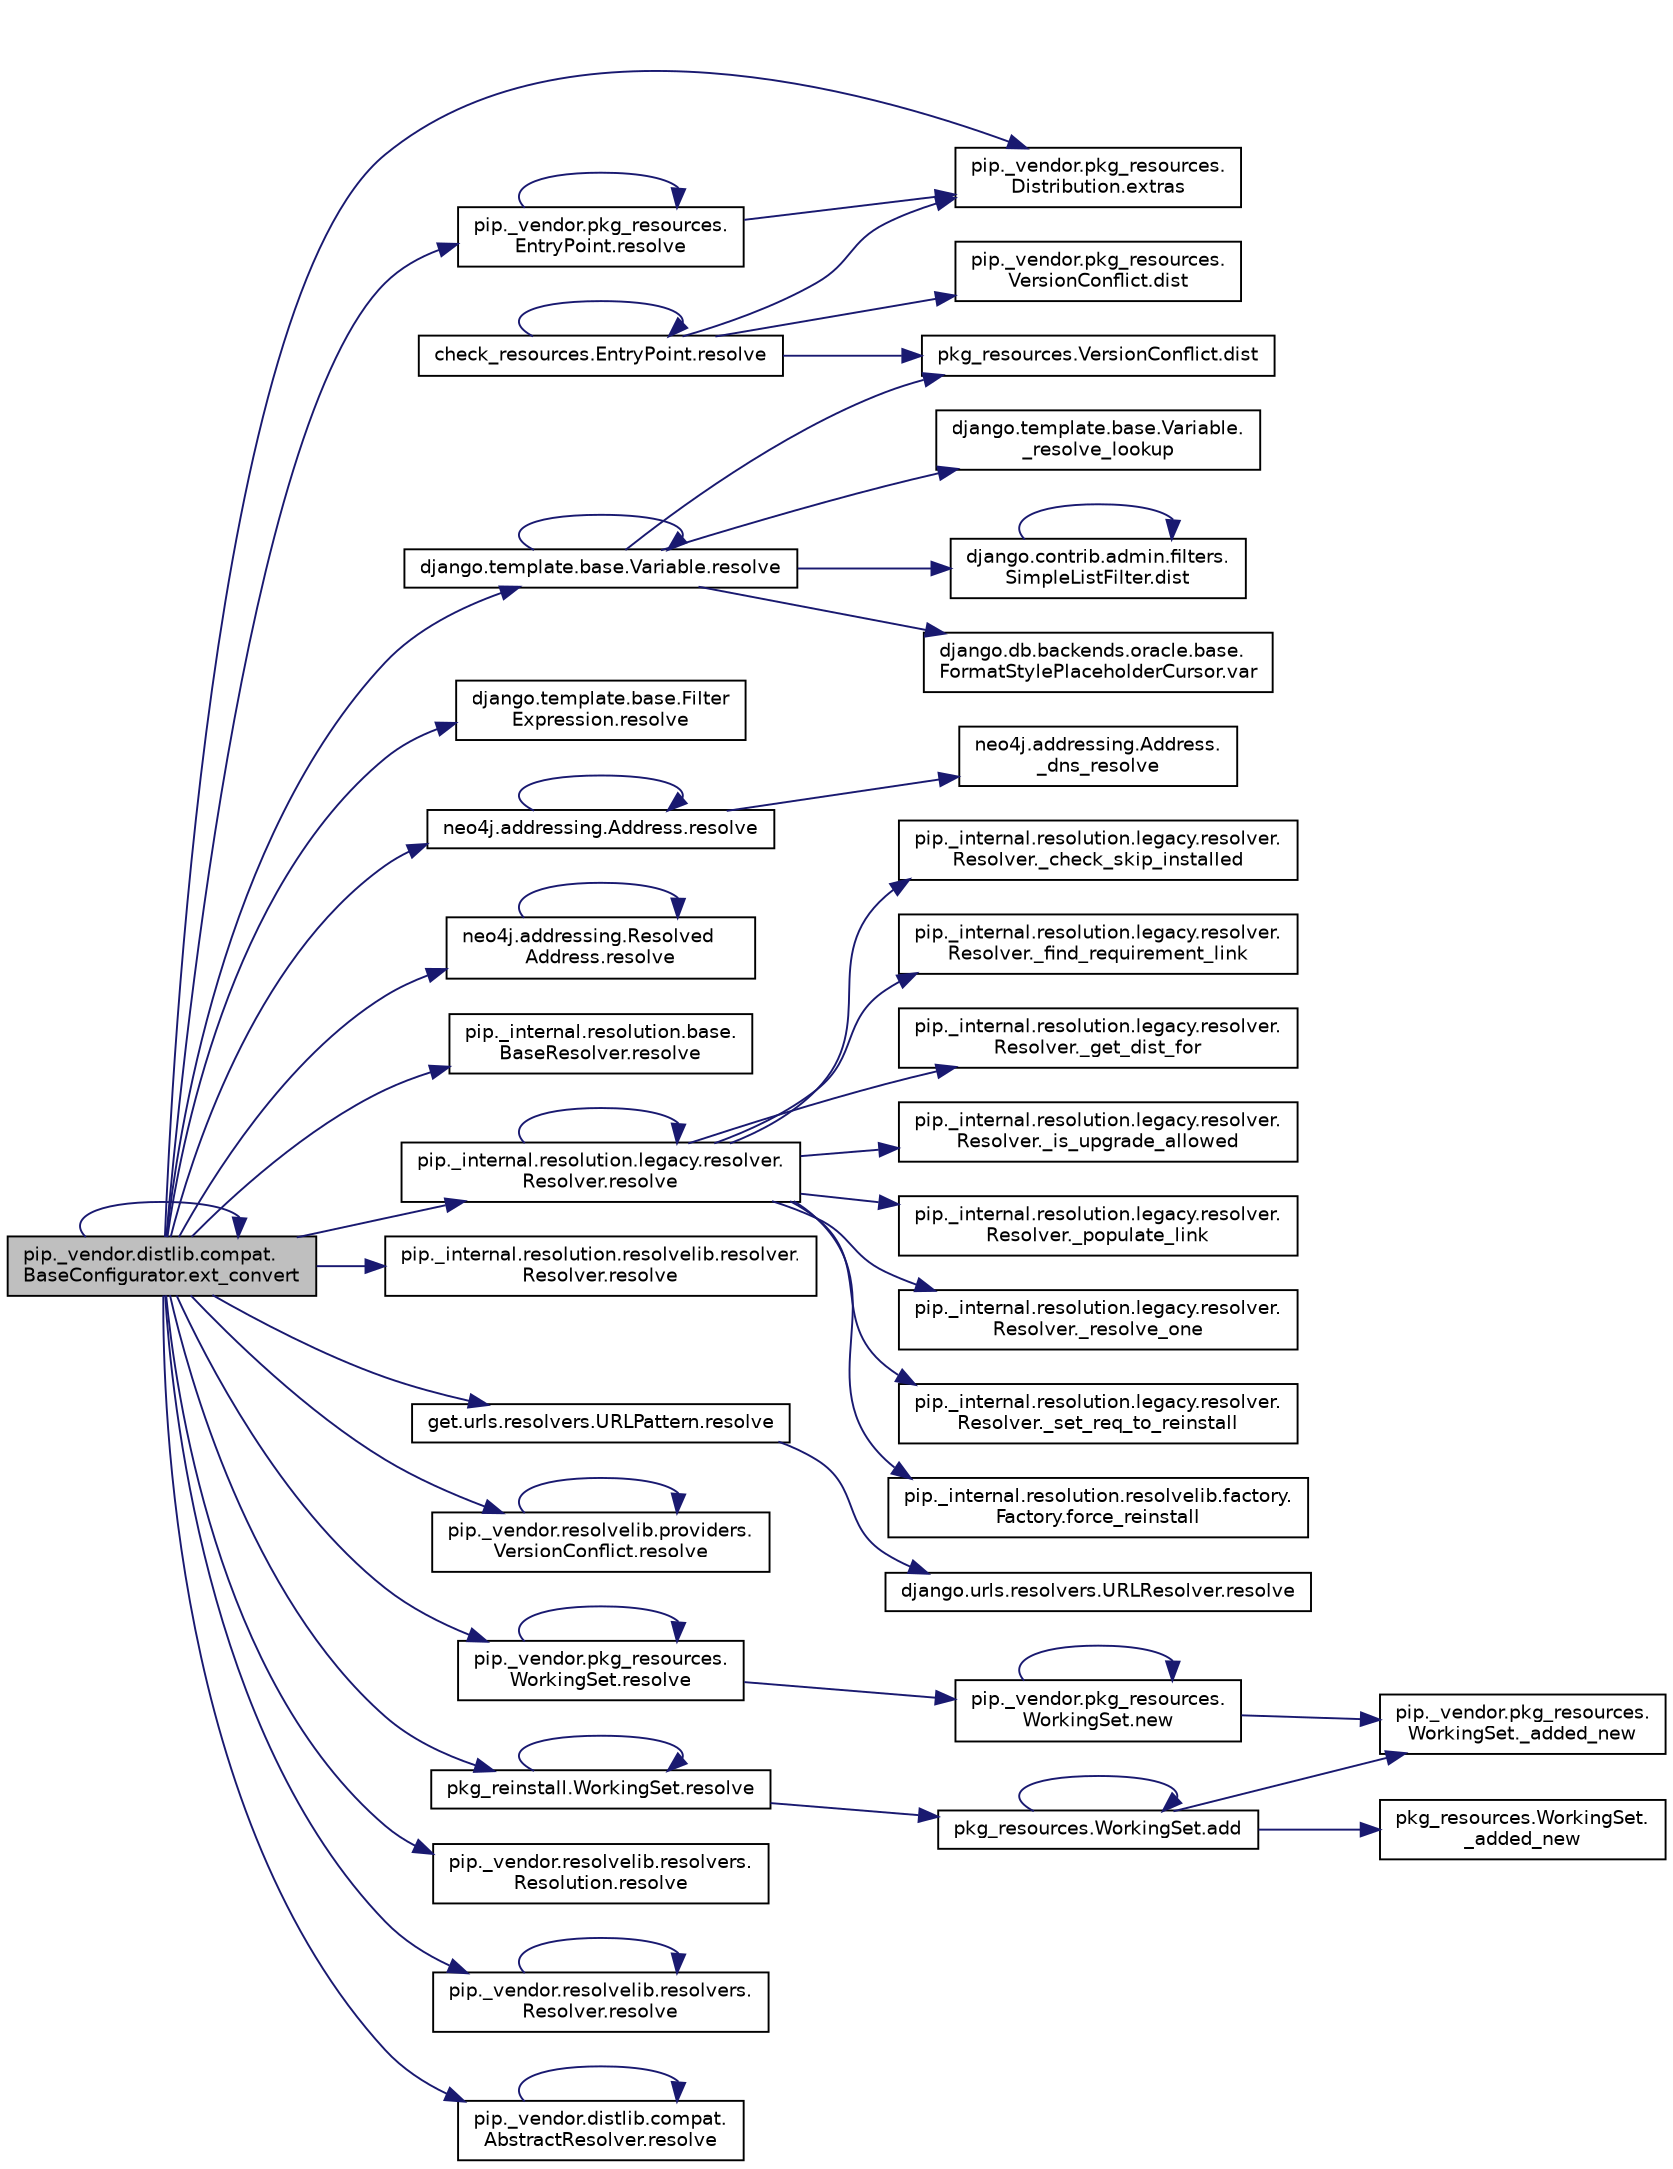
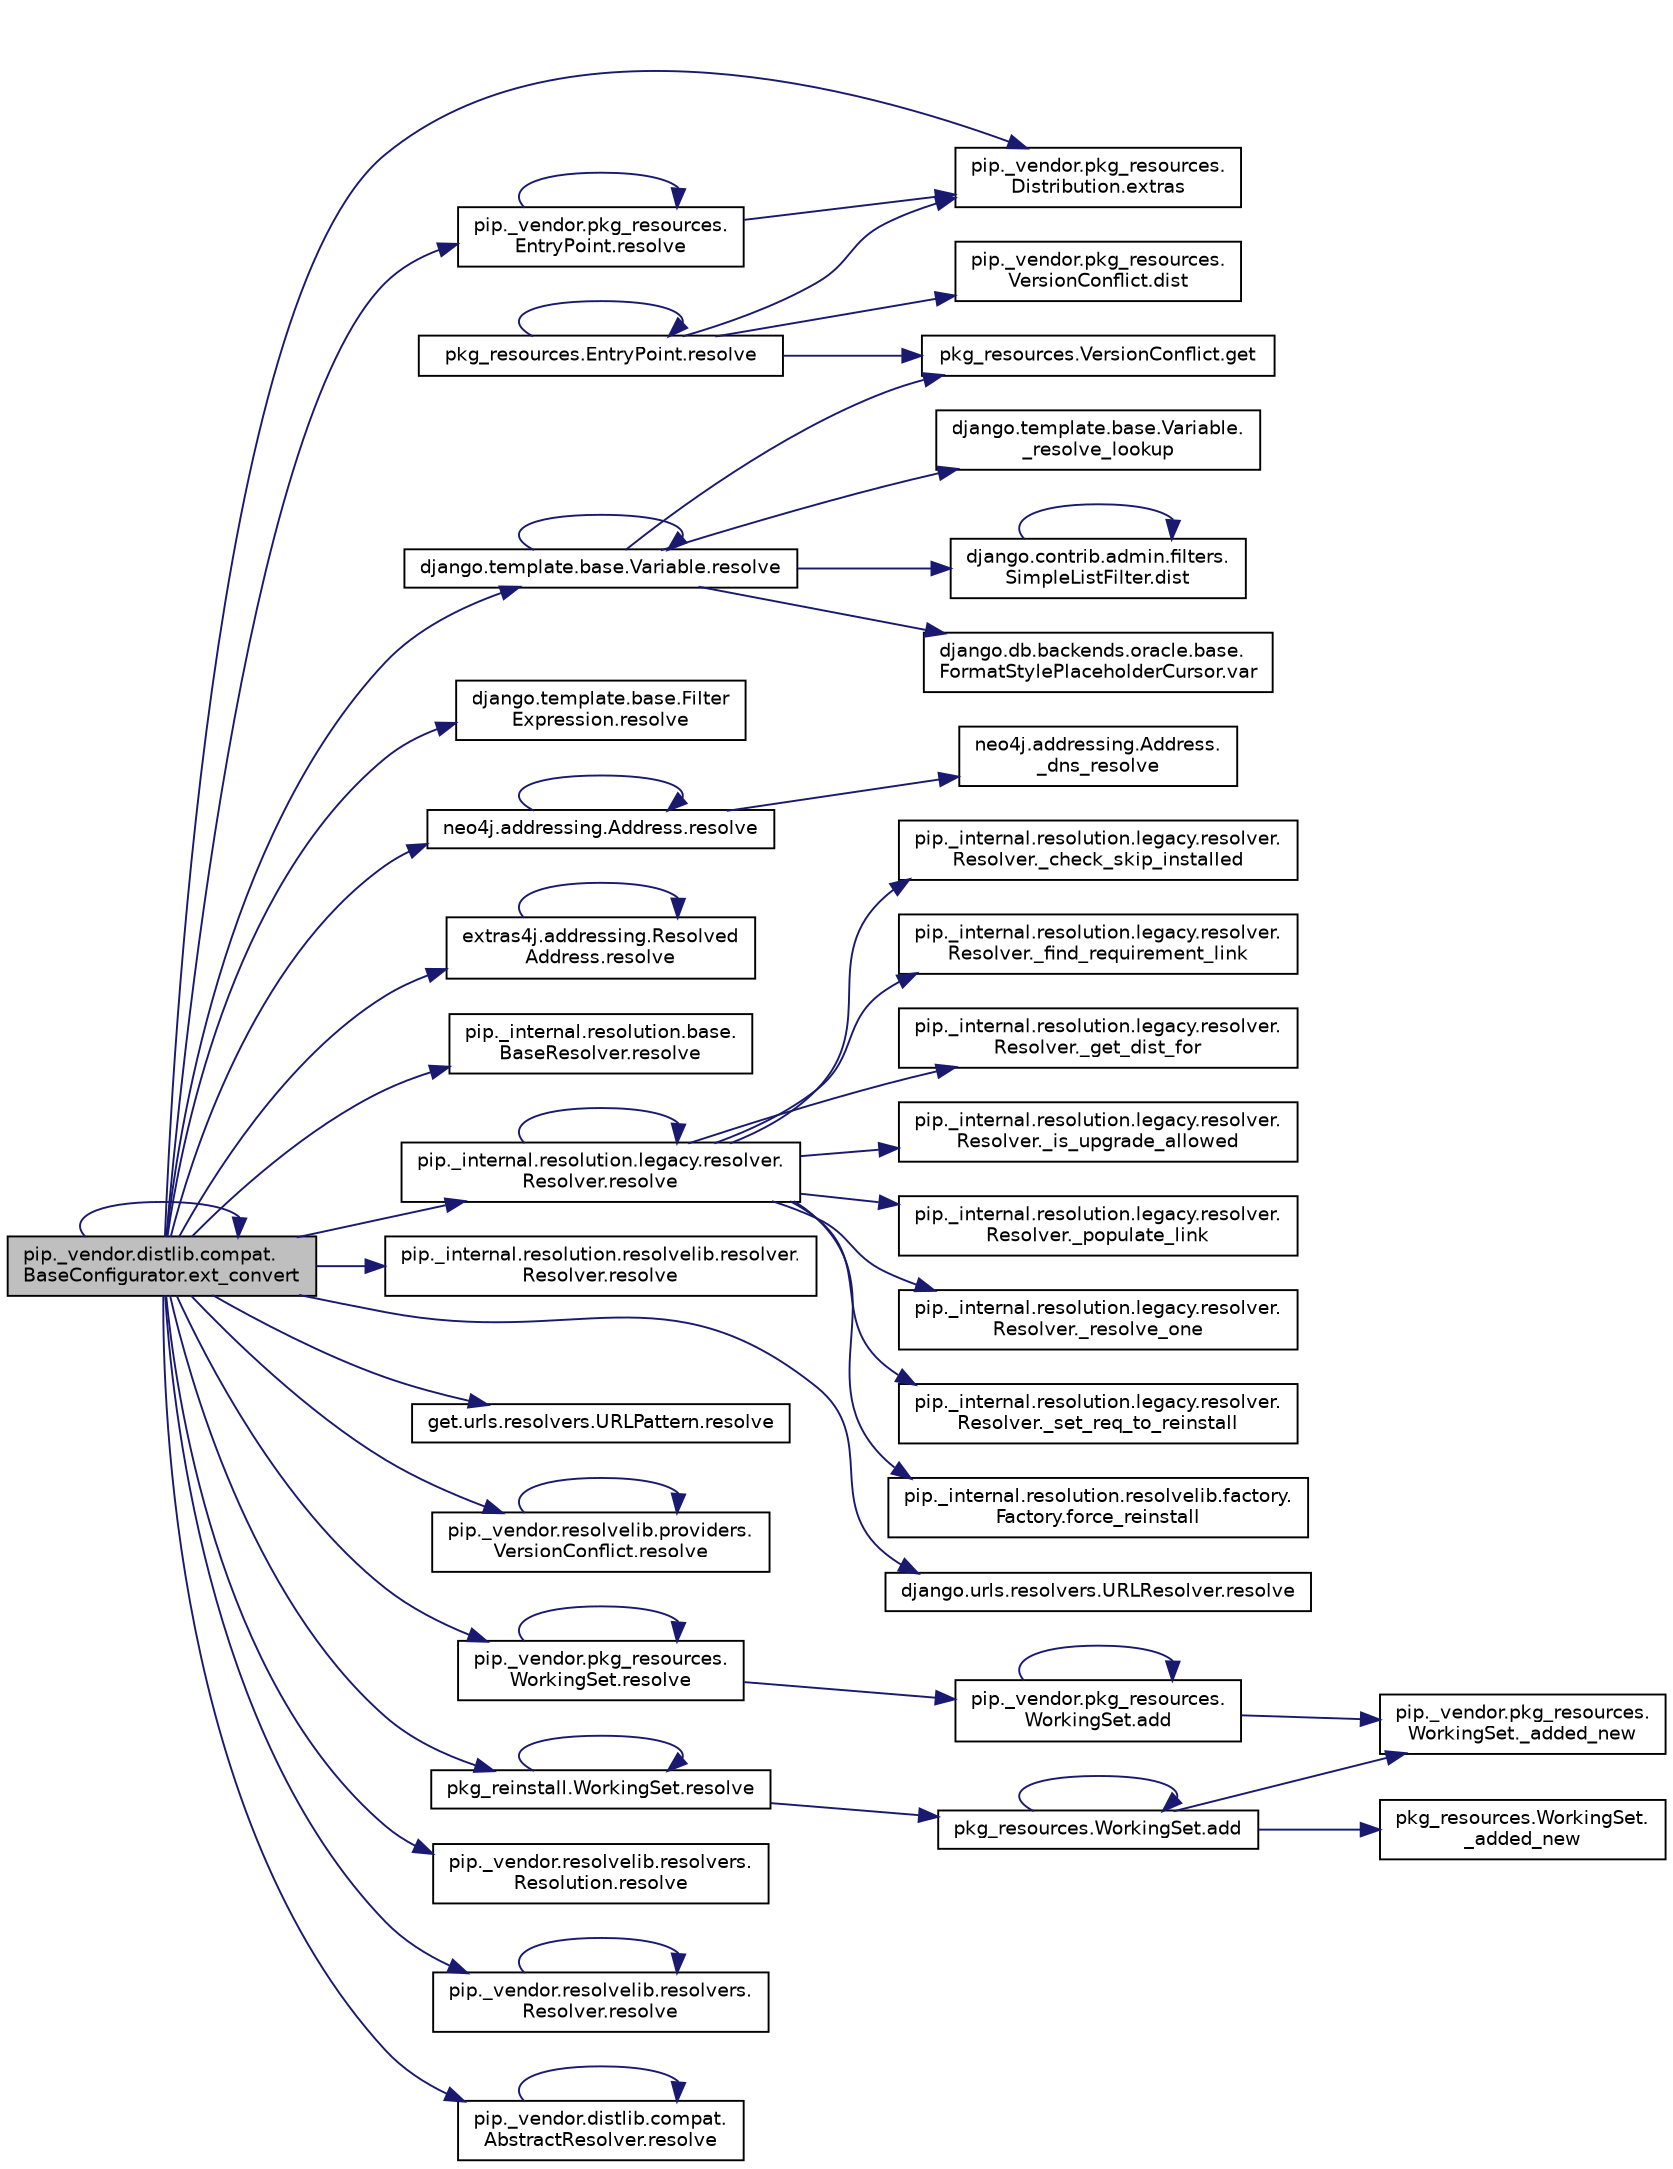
node "check_resources.EntryPoint.resolve": label "check_resources.EntryPoint.resolve" -> "pkg_resources.EntryPoint.resolve"
node "pkg_resources.VersionConflict.dist": label "pkg_resources.VersionConflict.dist" -> "pkg_resources.VersionConflict.get"
node "neo4j.addressing.Resolved Address.resolve": label "neo4j.addressing.Resolved Address.resolve" -> "extras4j.addressing.Resolved Address.resolve"
edge "get.urls.resolvers.URLPattern.resolve" -> "django.urls.resolvers.URLResolver.resolve": now "pip._vendor.distlib.compat. BaseConfigurator.ext_convert" -> "django.urls.resolvers.URLResolver.resolve"
node "pip._vendor.pkg_resources. WorkingSet.new": label "pip._vendor.pkg_resources. WorkingSet.new" -> "pip._vendor.pkg_resources. WorkingSet.add"
